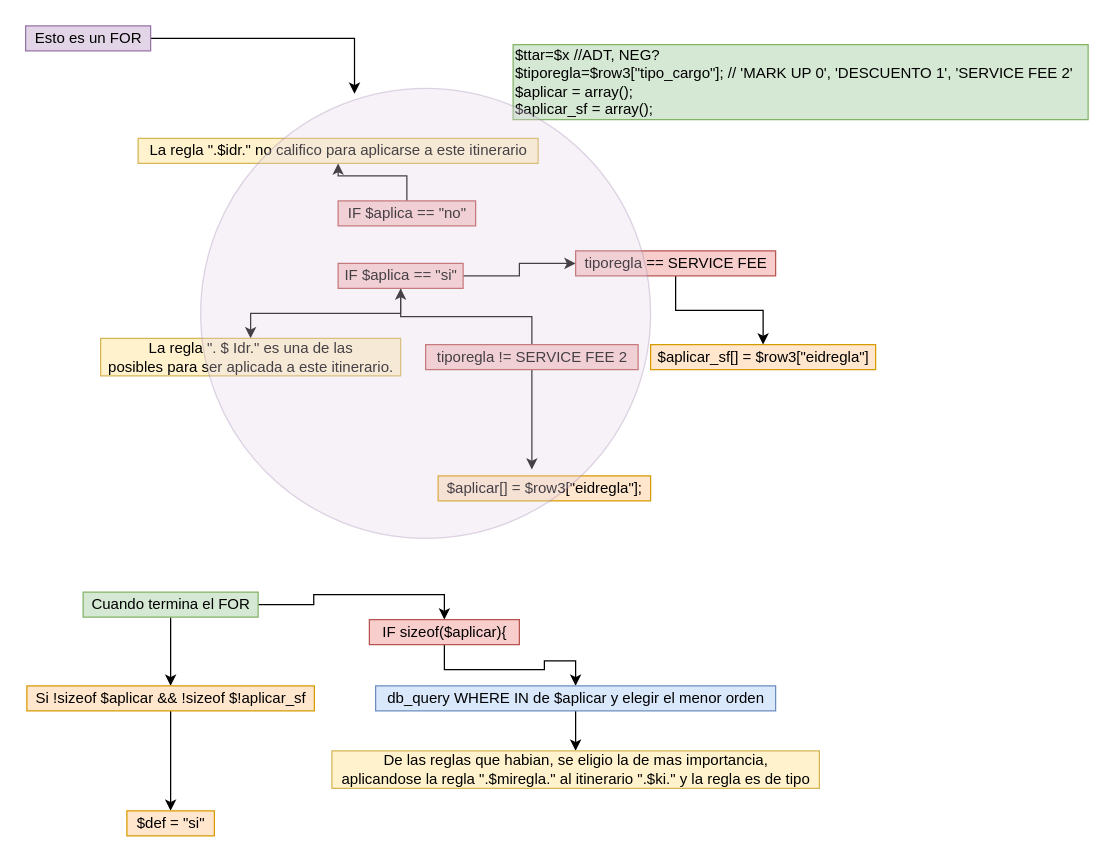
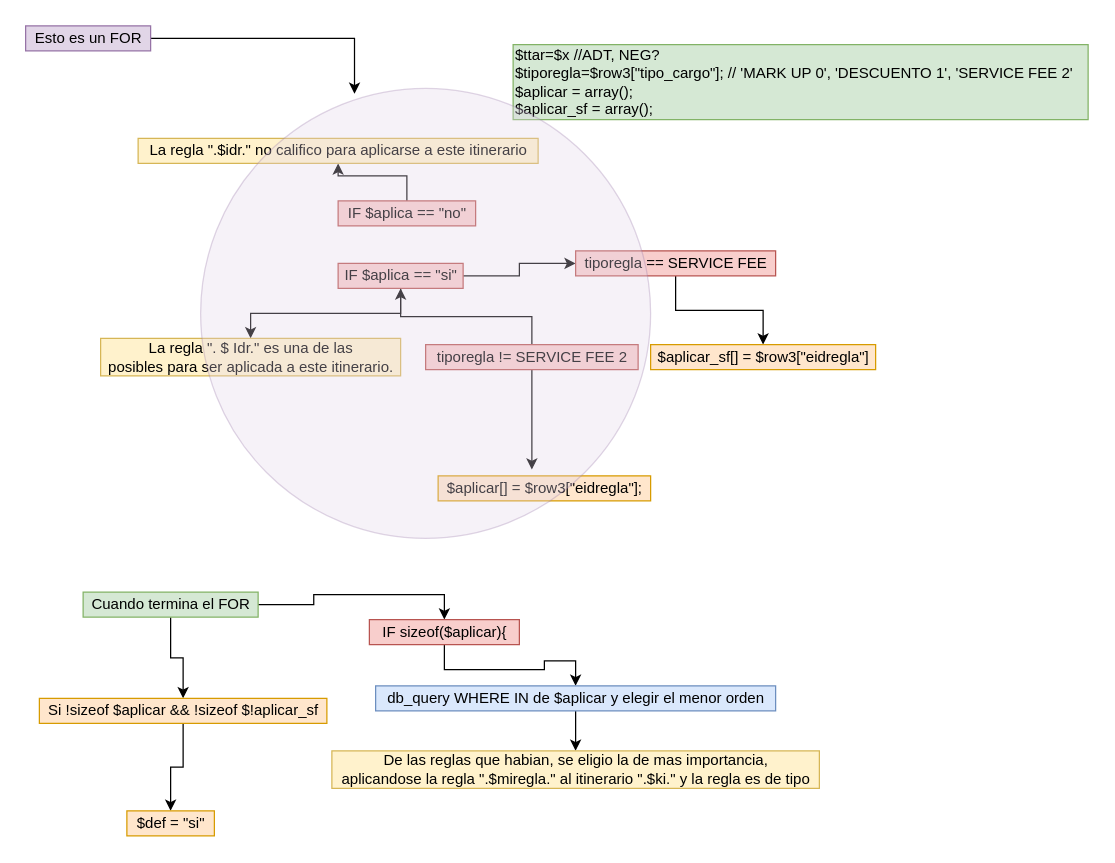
node "Si !sizeof $aplicar && !sizeof $!aplicar_sf": moved (171, 698) -> (183, 711)
